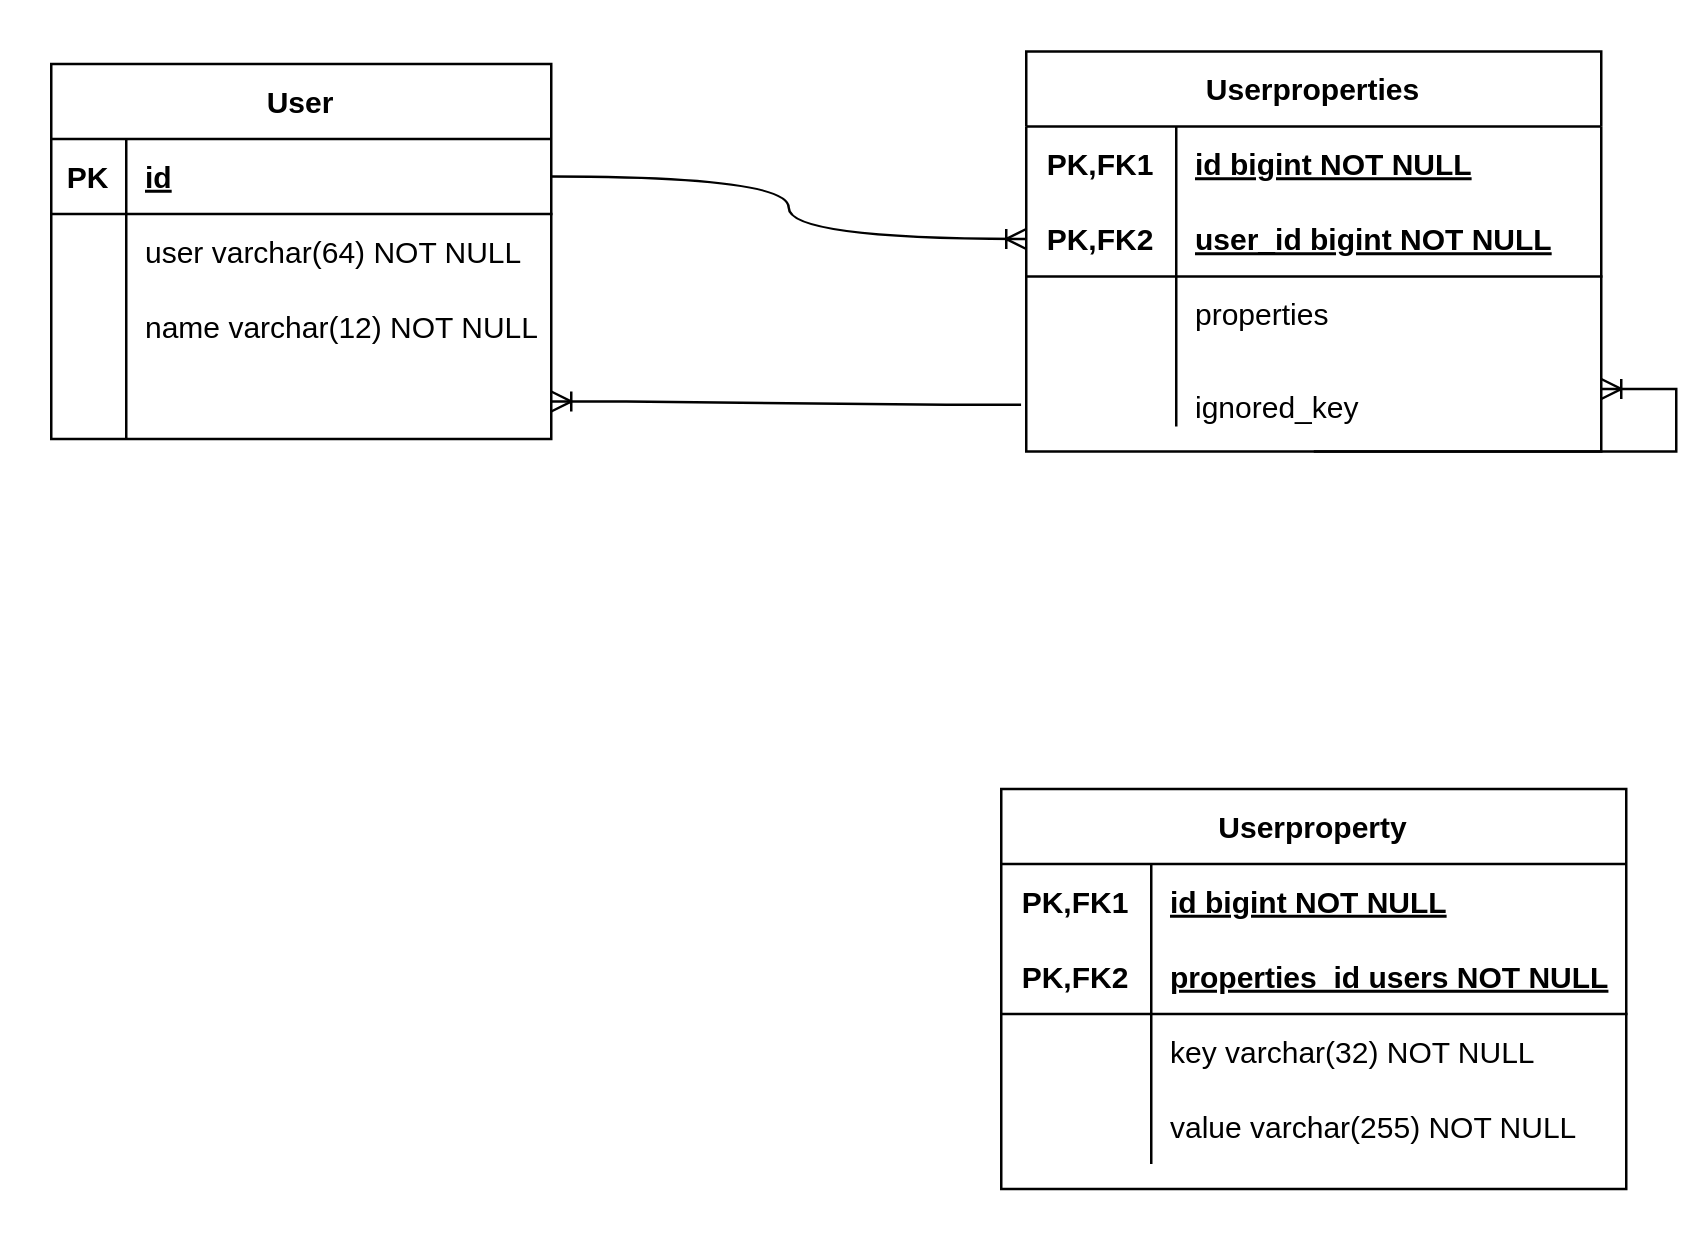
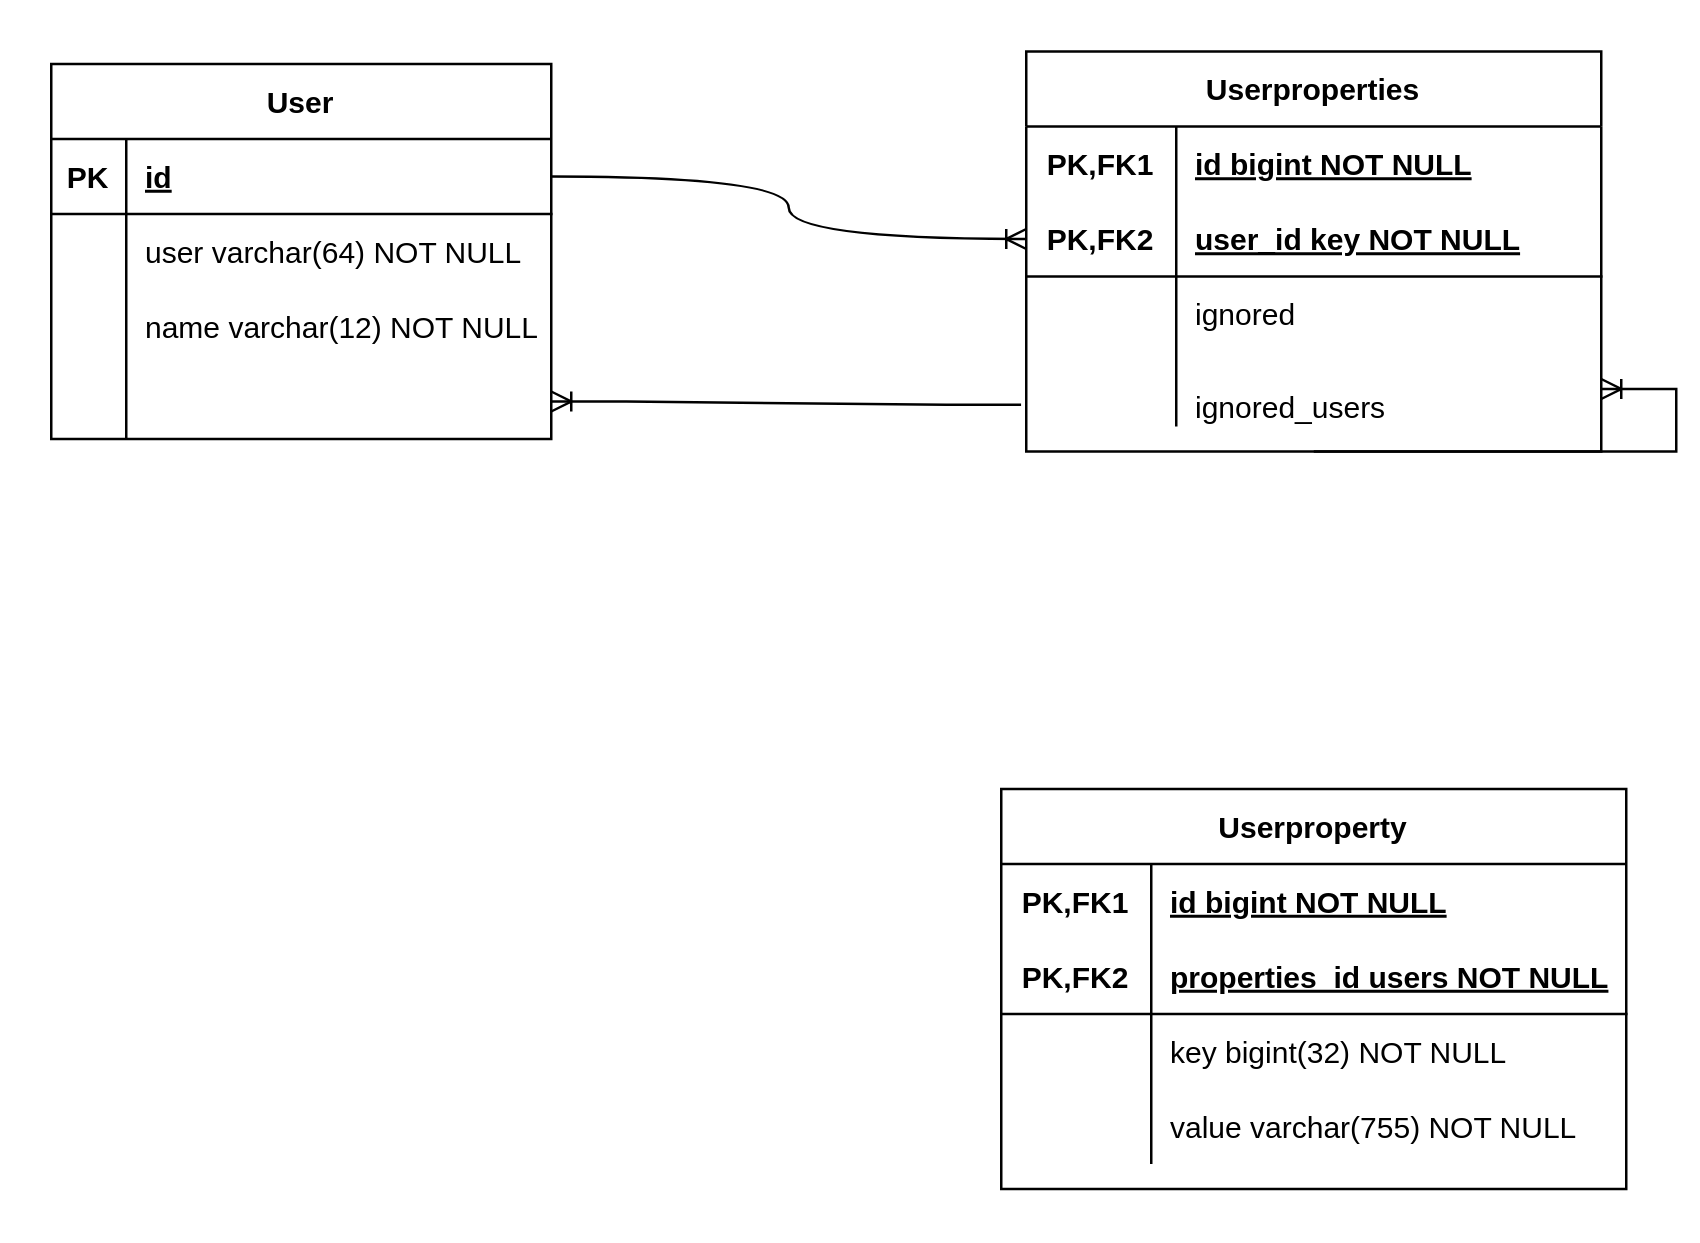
node "user_id bigint NOT NULL": label "user_id bigint NOT NULL" -> "user_id key NOT NULL"
node "properties": label "properties" -> "ignored"
node "ignored_key": label "ignored_key" -> "ignored_users"
node "key varchar(32) NOT NULL": label "key varchar(32) NOT NULL" -> "key bigint(32) NOT NULL"
node "value varchar(255) NOT NULL": label "value varchar(255) NOT NULL" -> "value varchar(755) NOT NULL"
